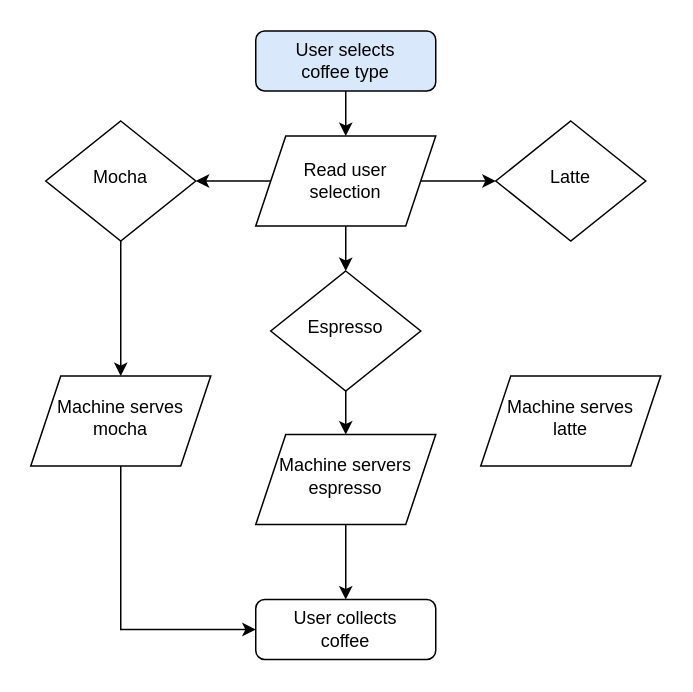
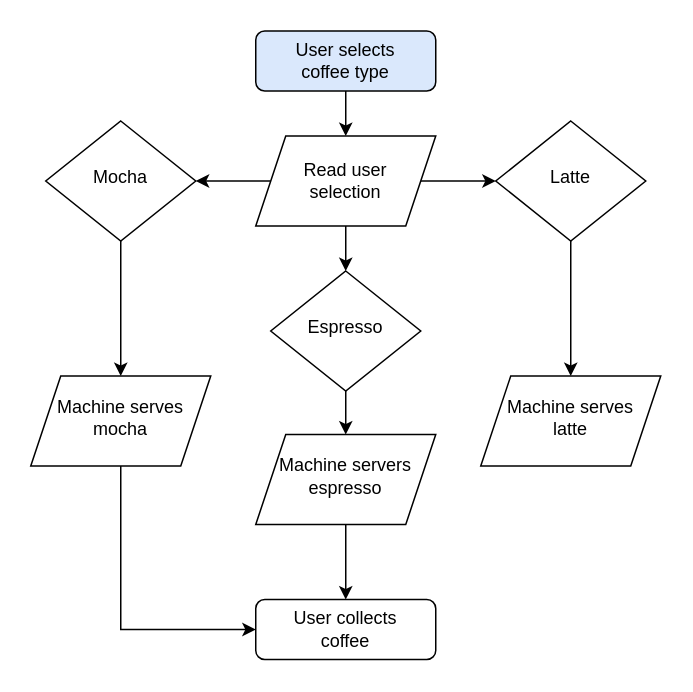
edge "Latte" -> "Machine serves latte": added
